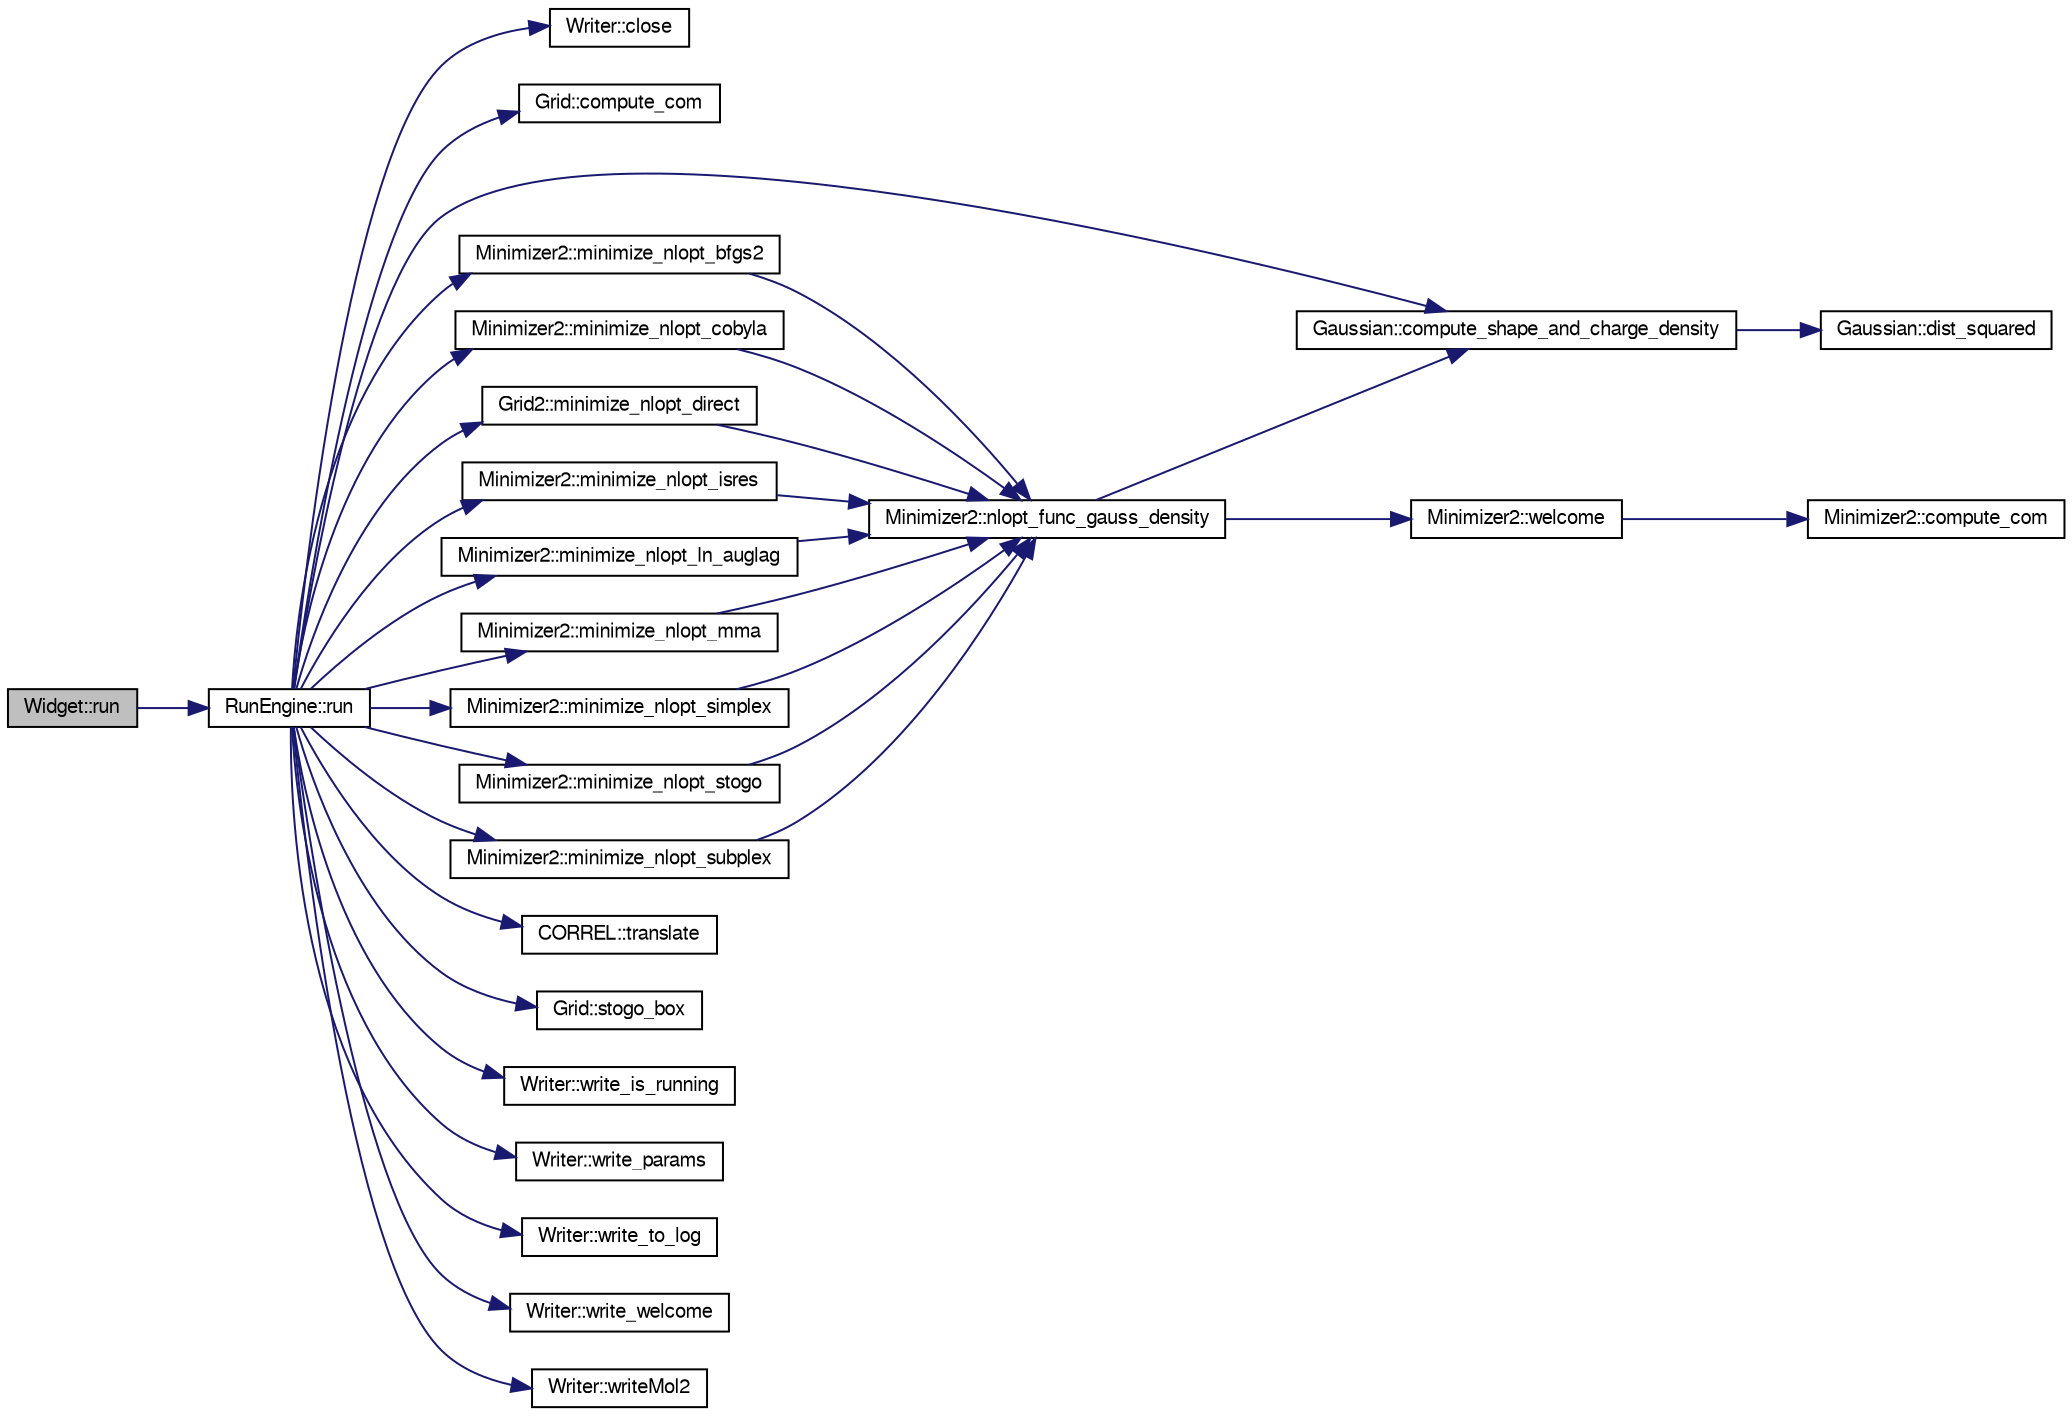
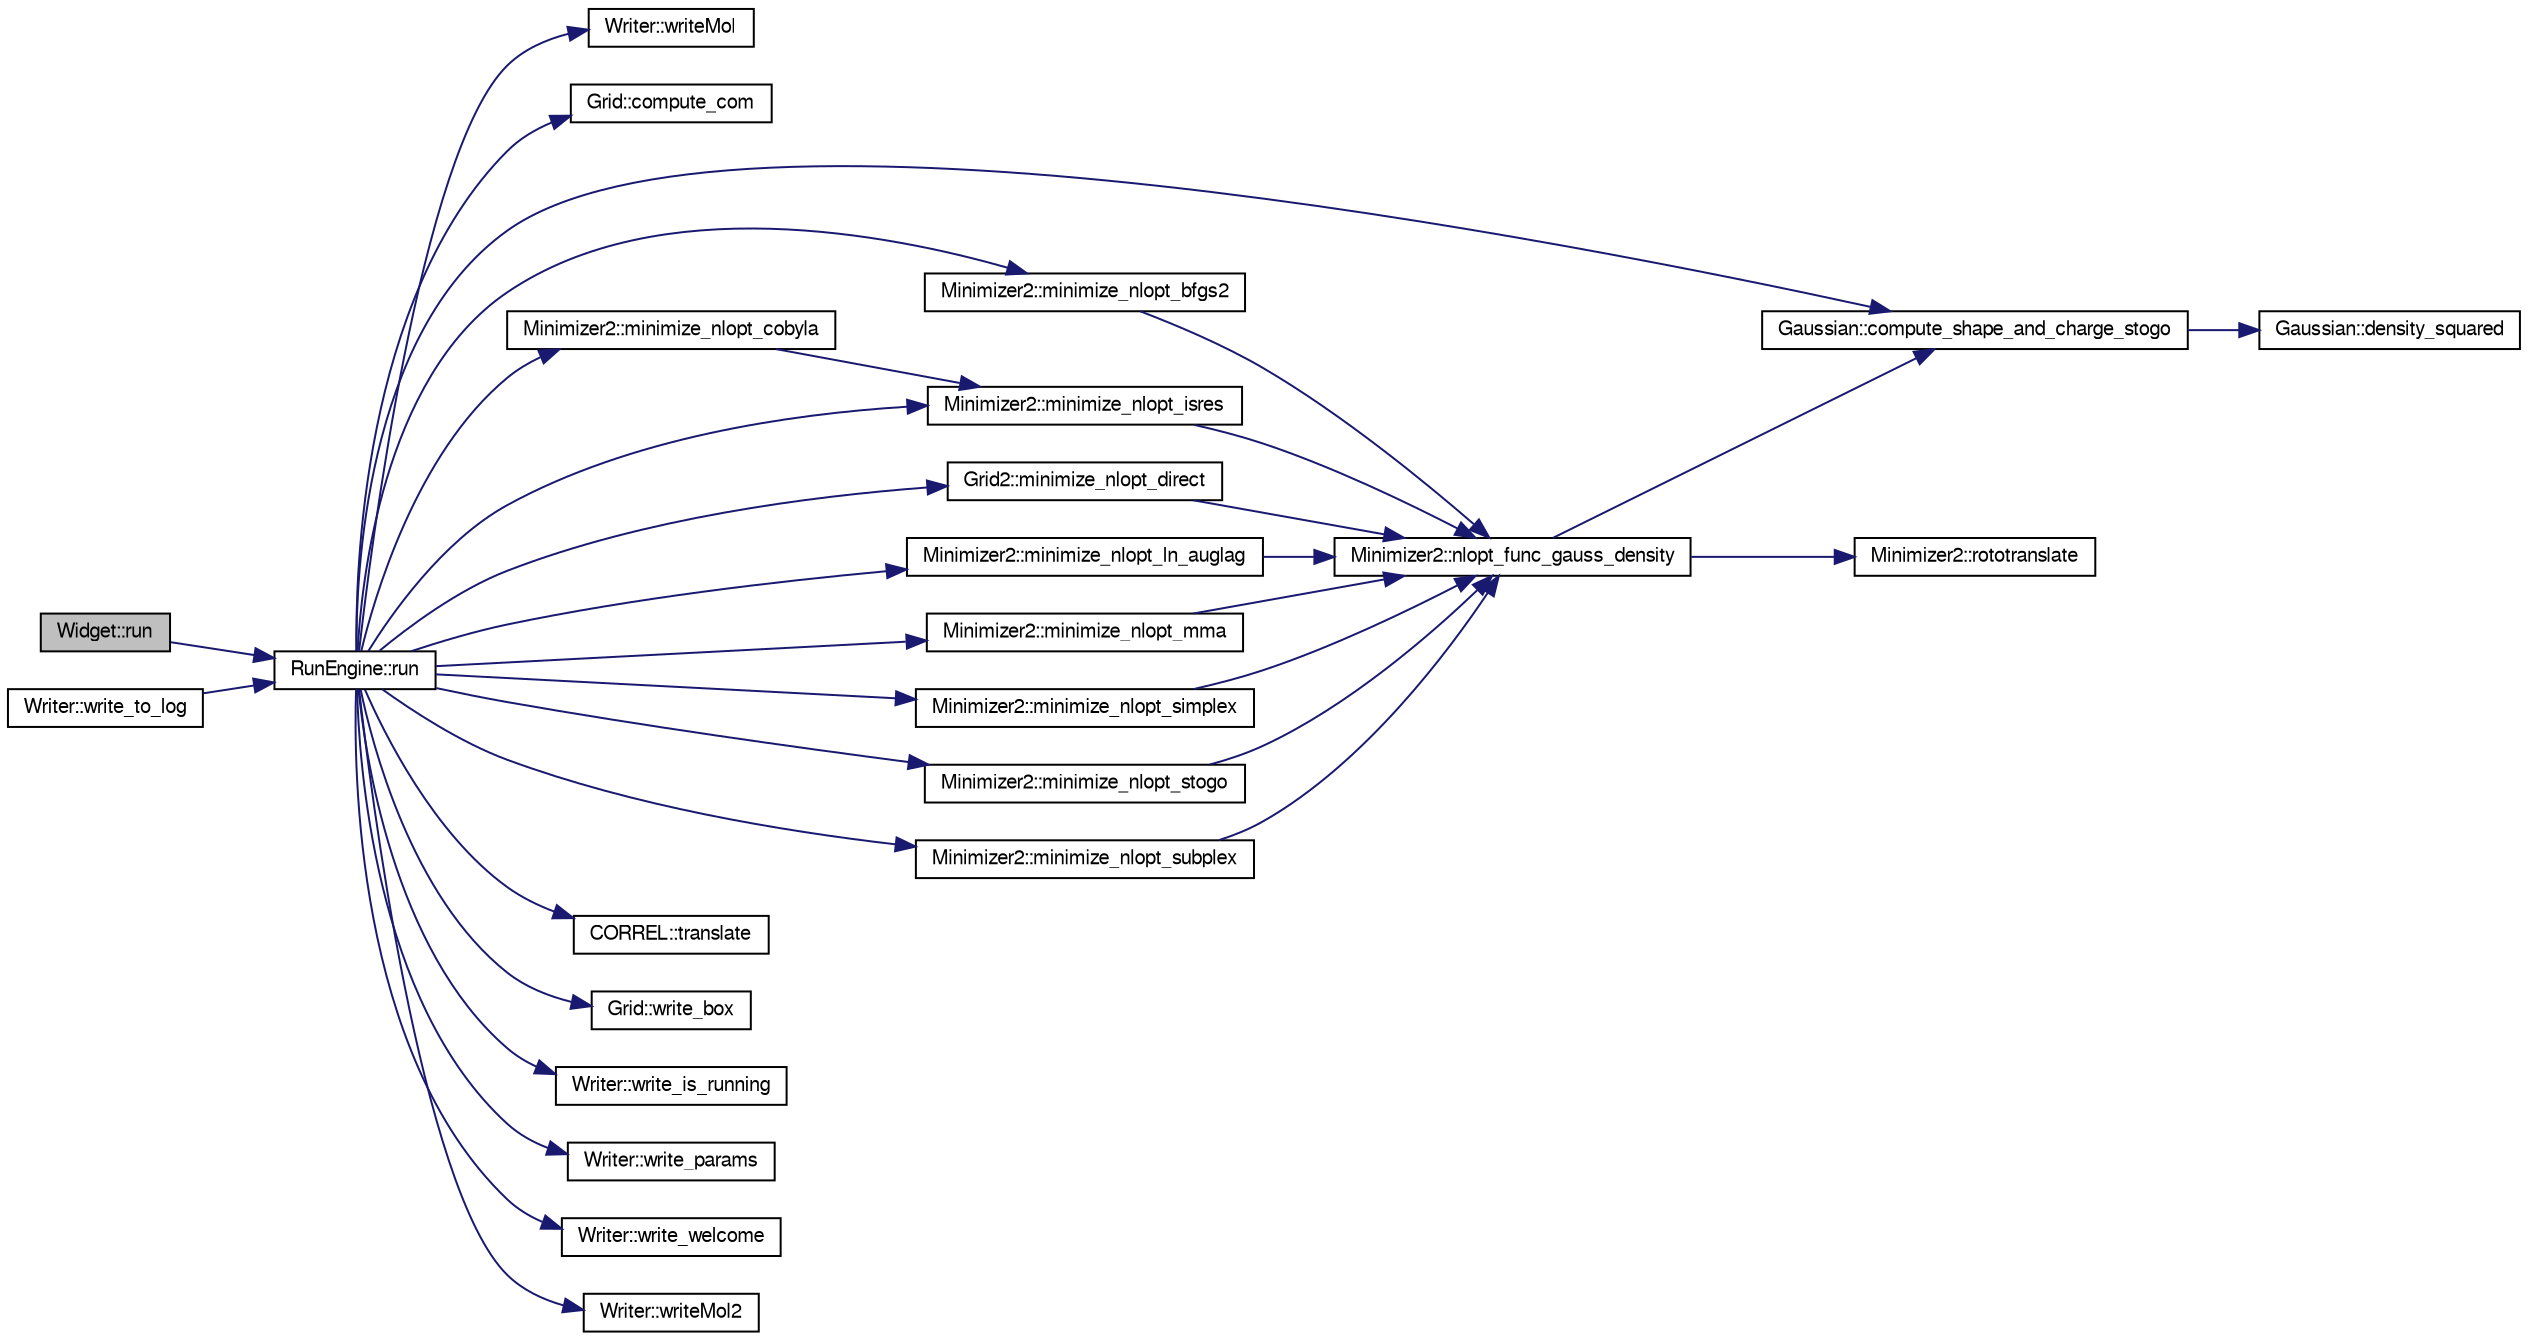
node "Writer::close": label "Writer::close" -> "Writer::writeMol"
node "Gaussian::compute_shape_and_charge_density": label "Gaussian::compute_shape_and_charge_density" -> "Gaussian::compute_shape_and_charge_stogo"
node "Gaussian::dist_squared": label "Gaussian::dist_squared" -> "Gaussian::density_squared"
edge "Minimizer2::minimize_nlopt_cobyla" -> "Minimizer2::nlopt_func_gauss_density": now "Minimizer2::minimize_nlopt_cobyla" -> "Minimizer2::minimize_nlopt_isres"
node "Minimizer2::welcome": label "Minimizer2::welcome" -> "Minimizer2::rototranslate"
node "Minimizer2::compute_com": removed
node "Grid::stogo_box": label "Grid::stogo_box" -> "Grid::write_box"
edge "RunEngine::run" -> "Writer::write_to_log": reversed
